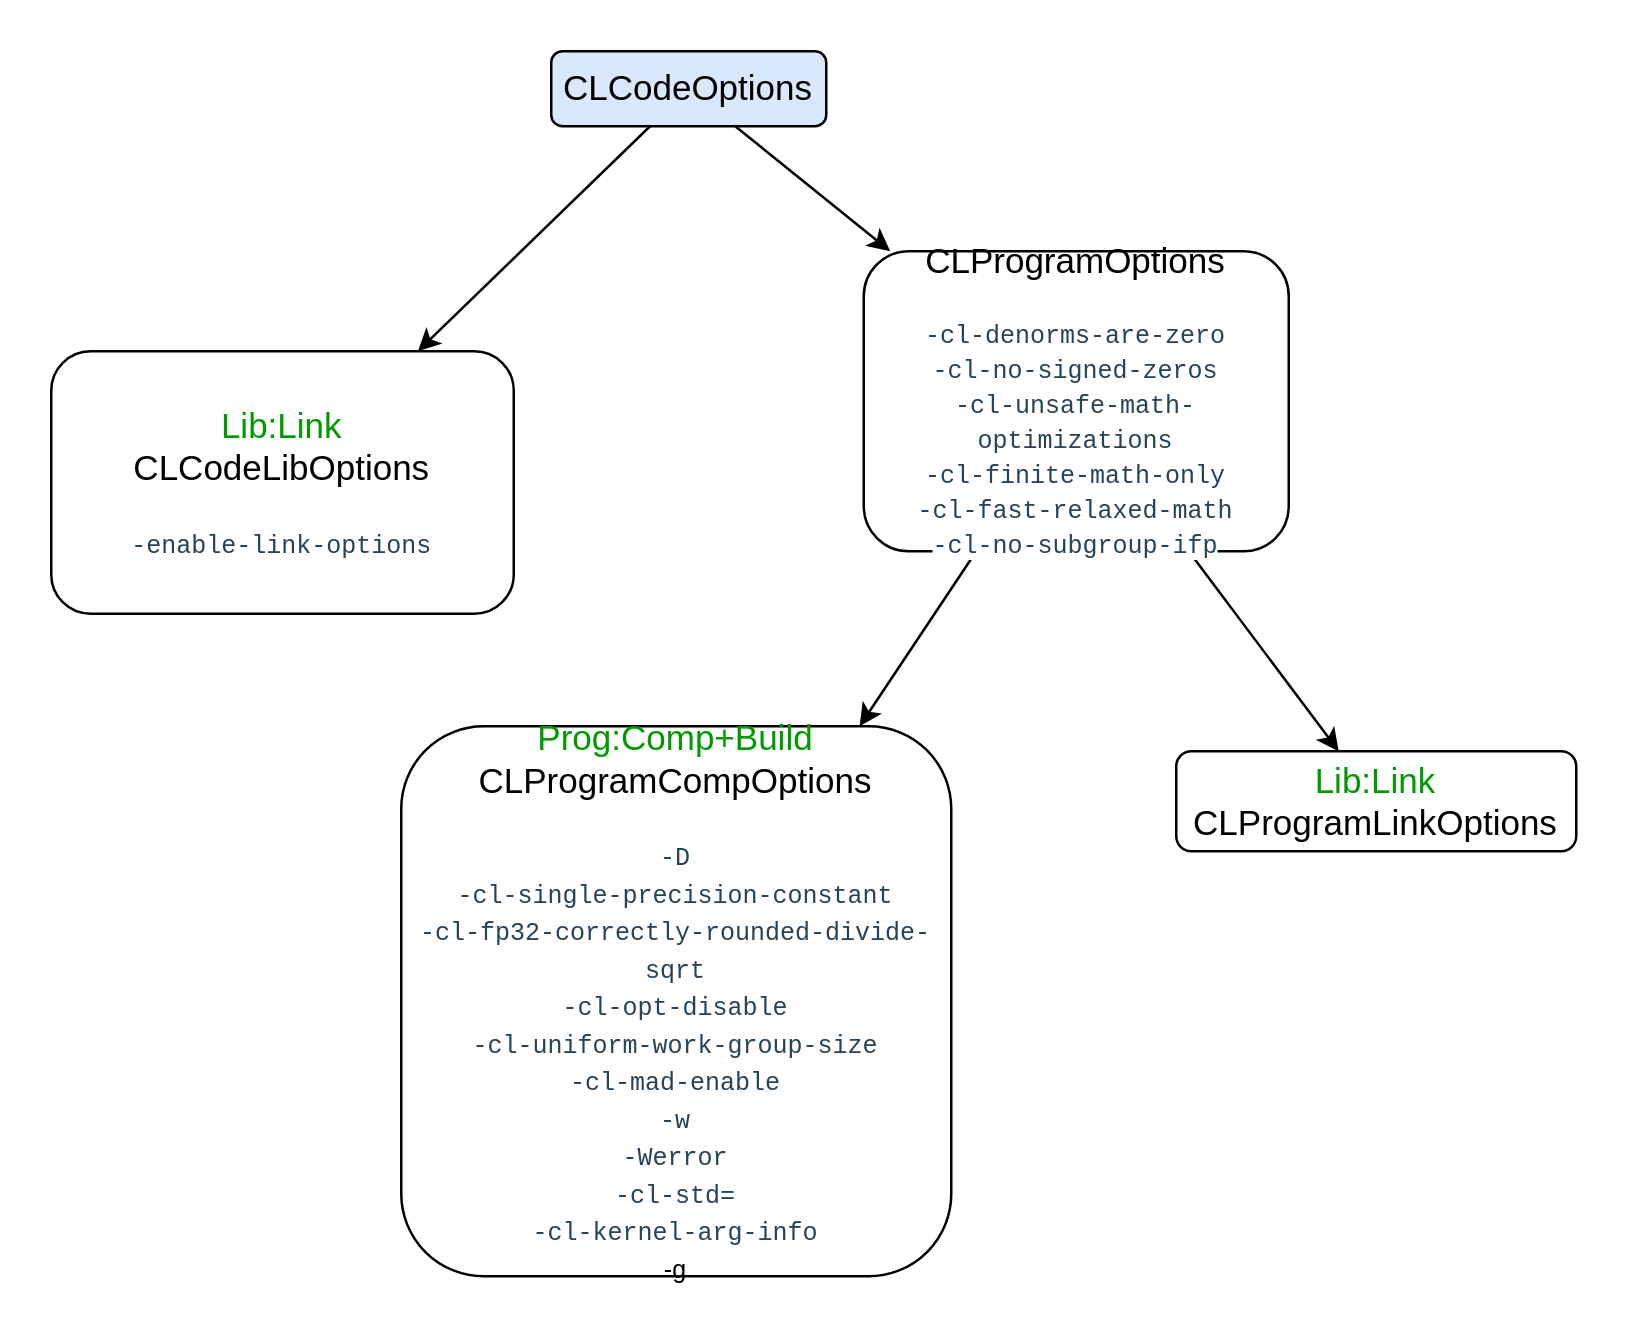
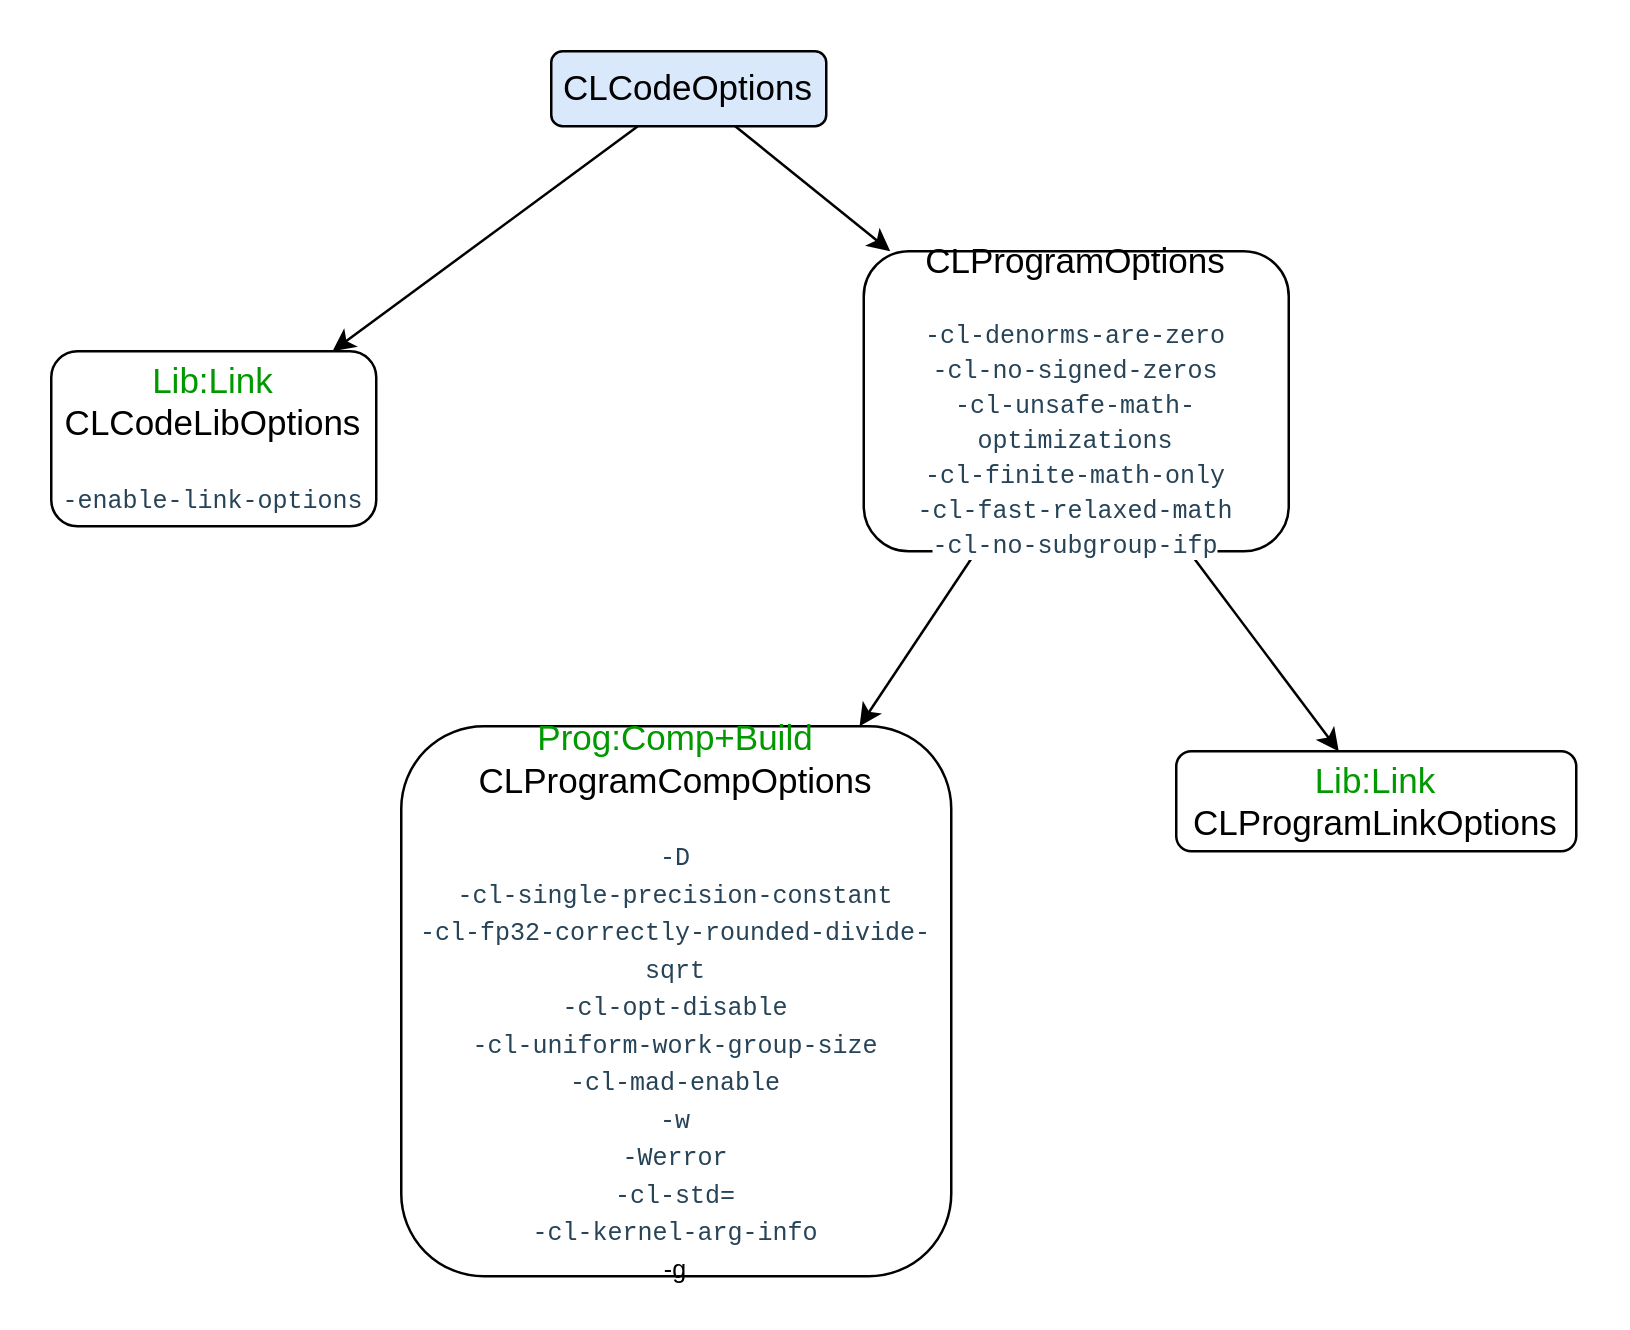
node "Lib:Link CLCodeLibOptions -enable-link-options": size 463x263 -> 325x175
